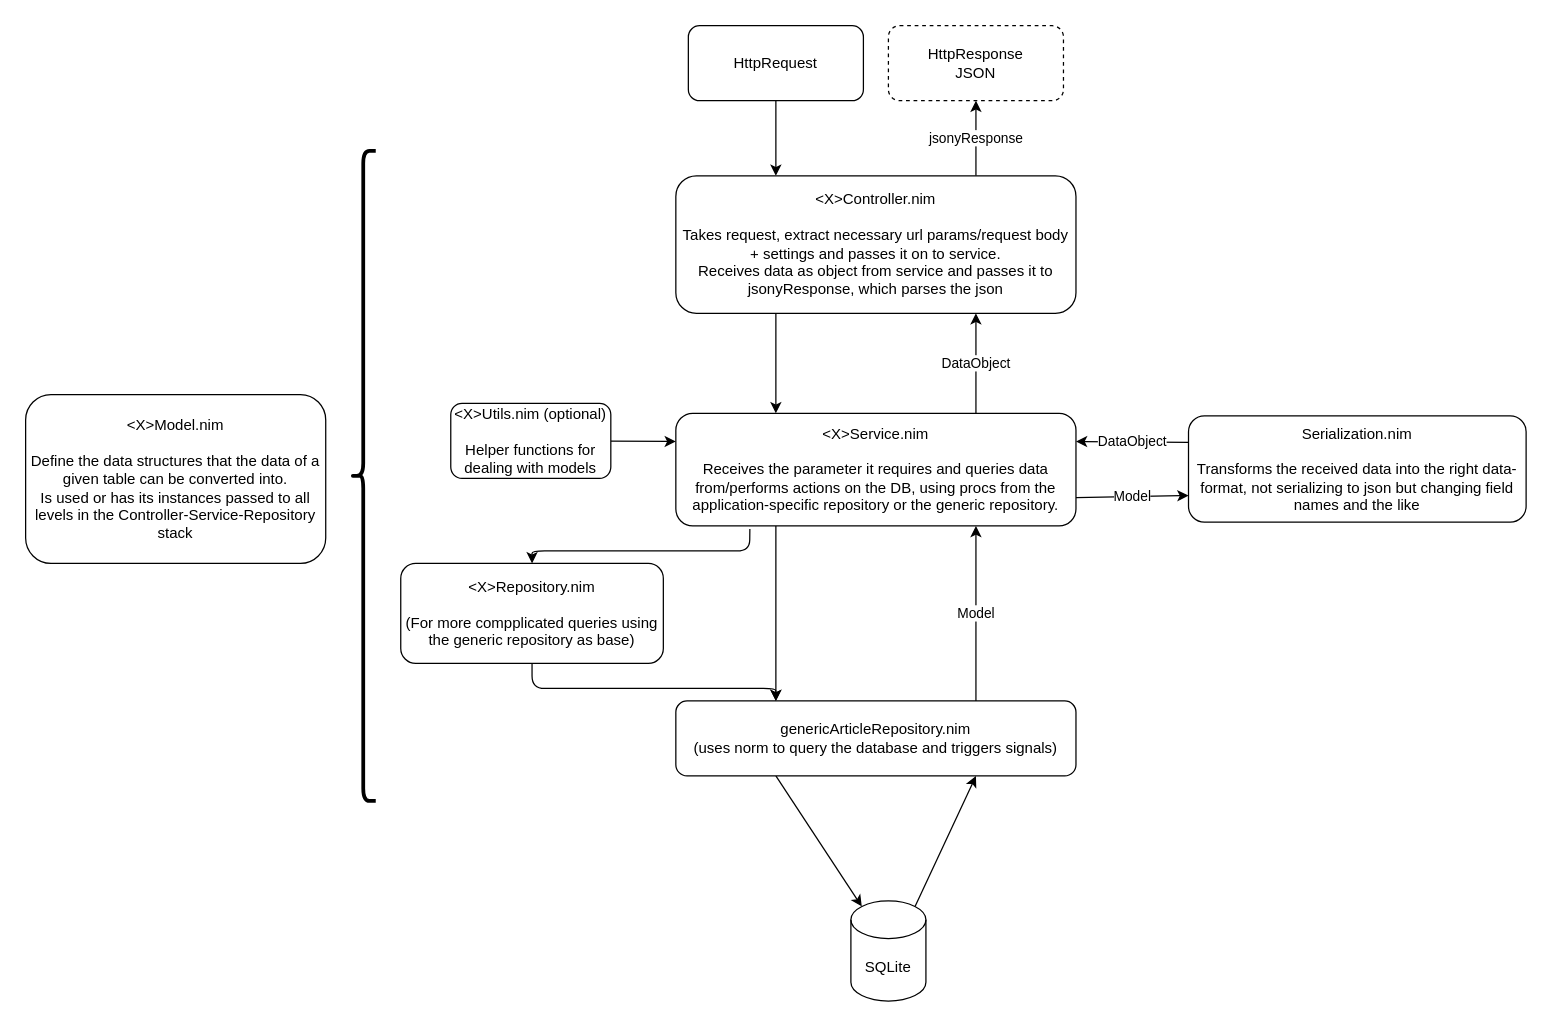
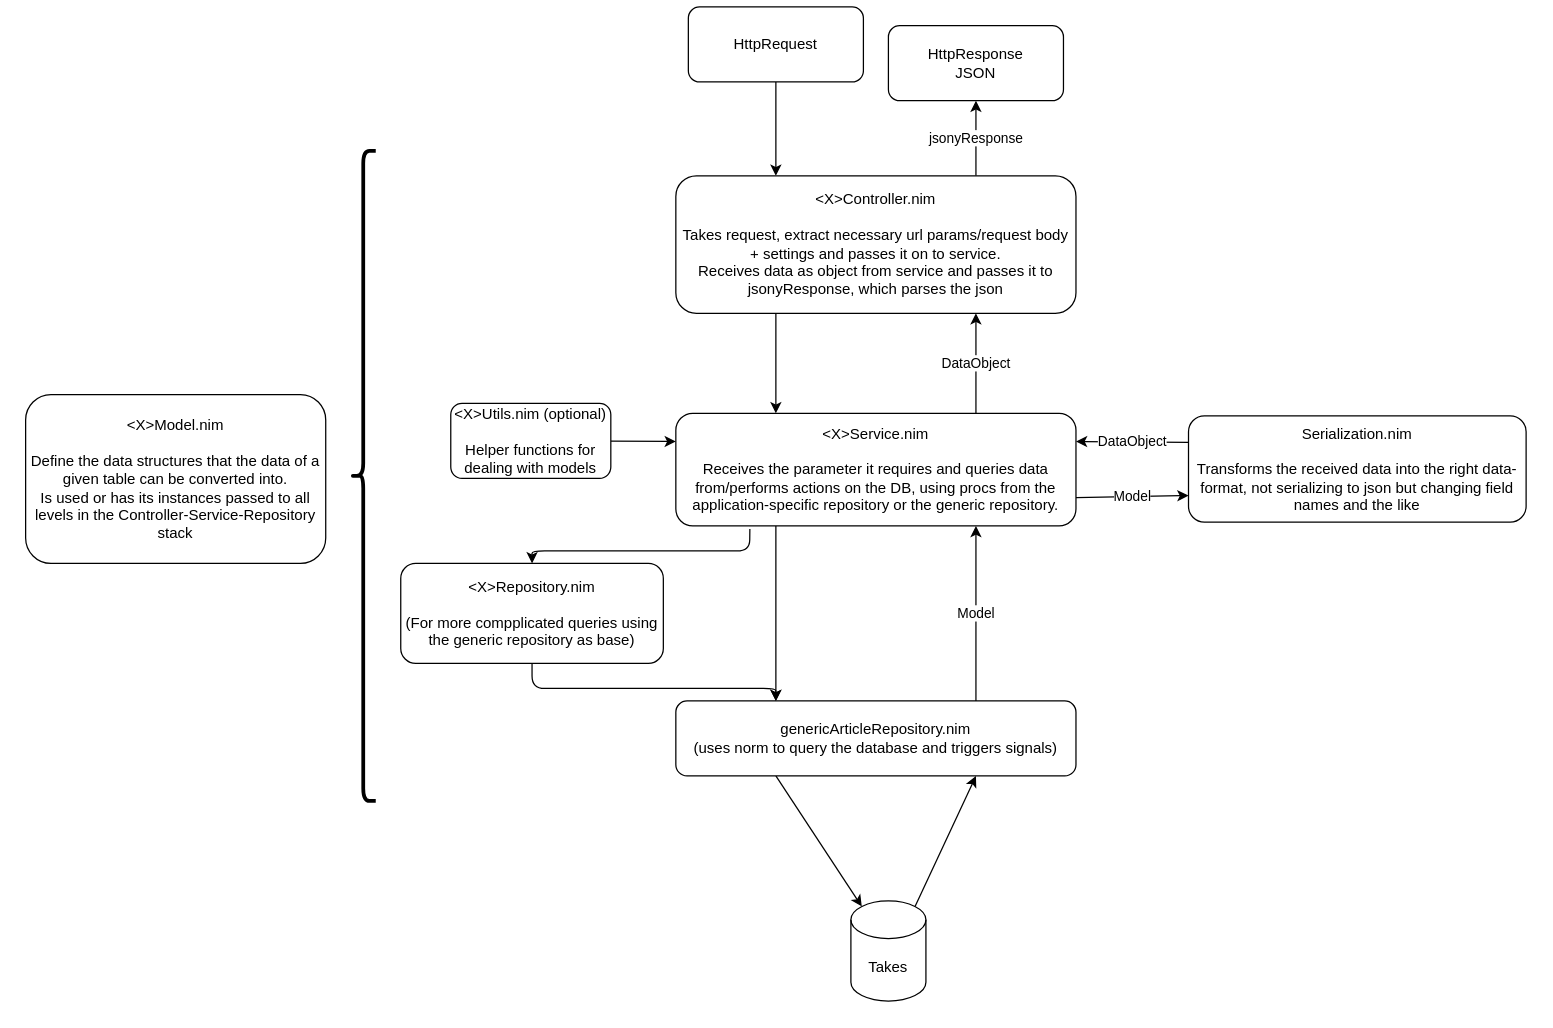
node "HttpRequest": moved (776, 63) -> (776, 44)
node "HttpResponse JSON": style dashed -> solid
node "SQLite": label "SQLite" -> "Takes"
